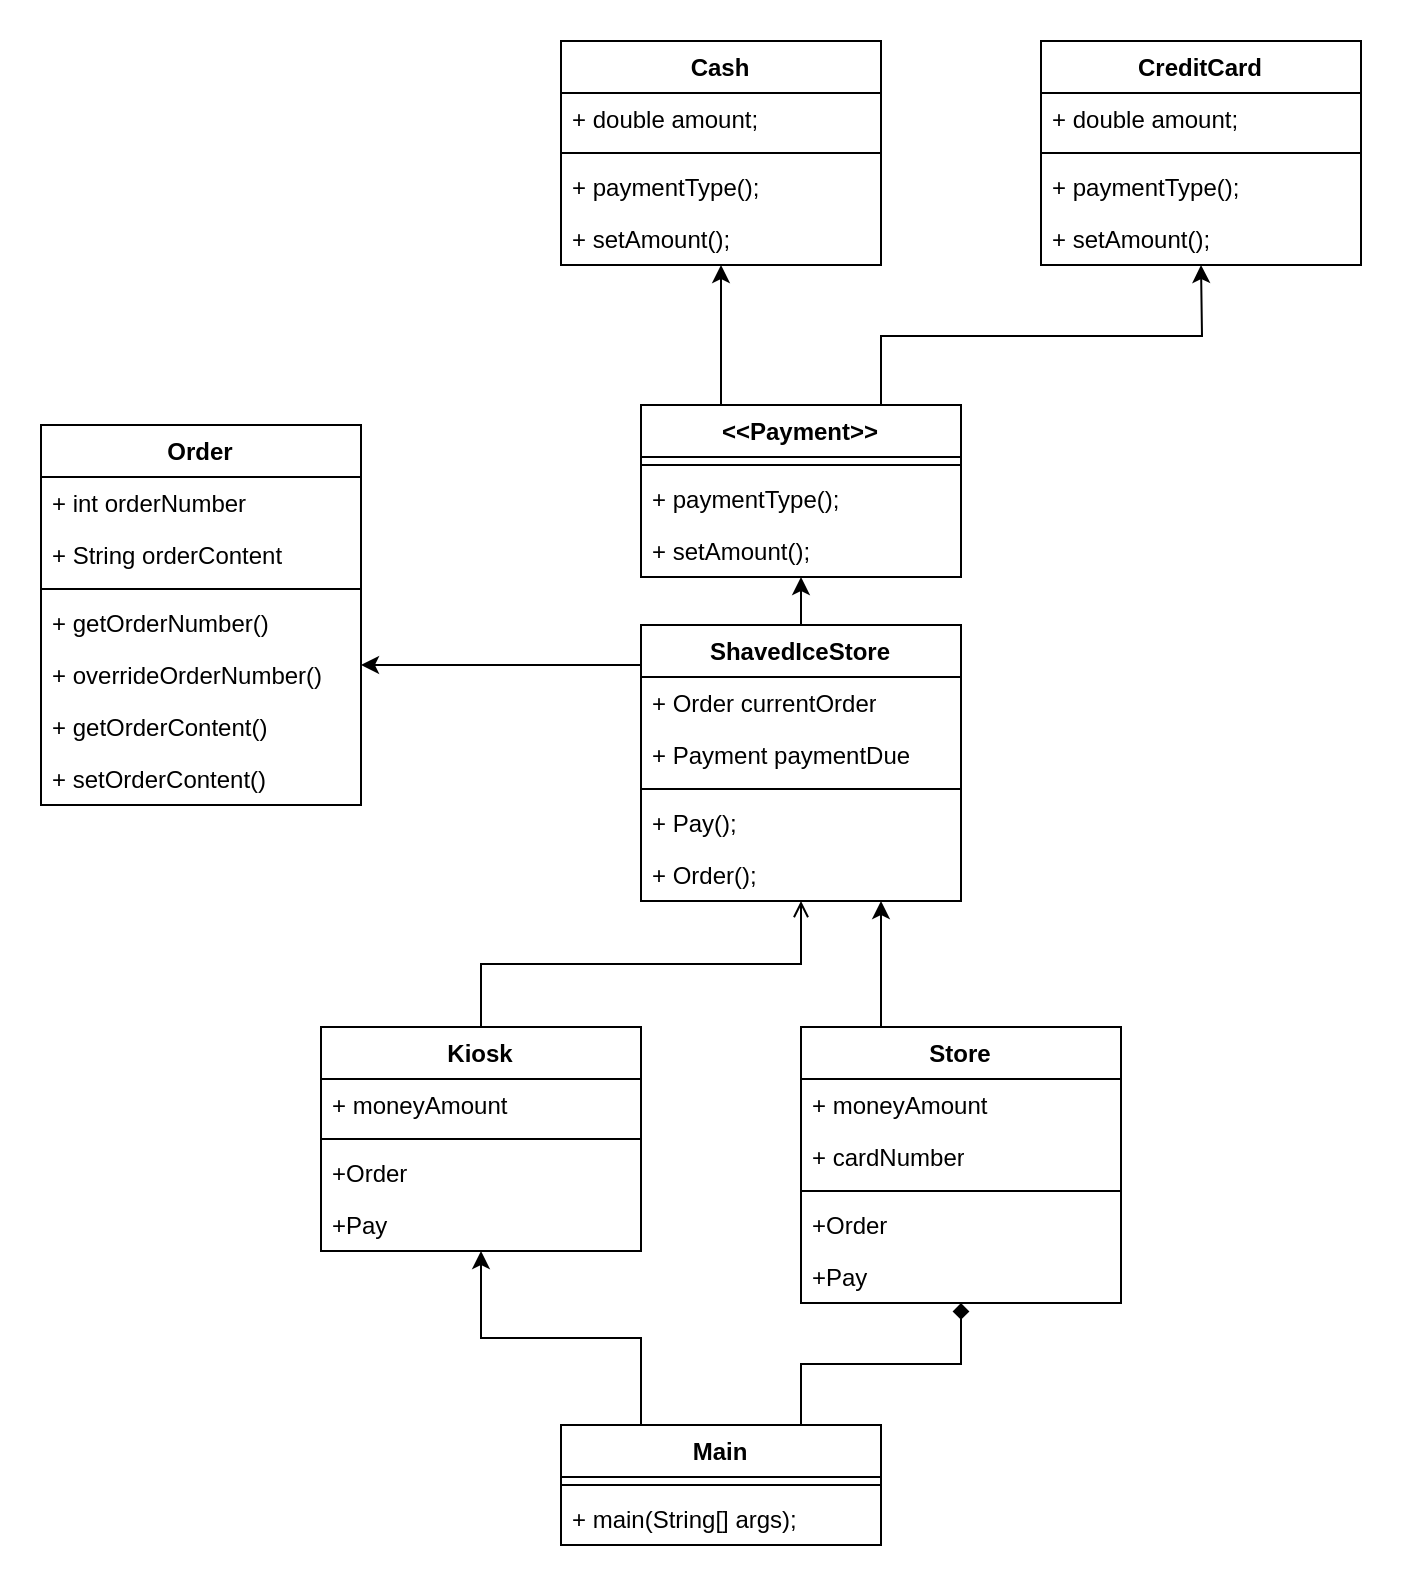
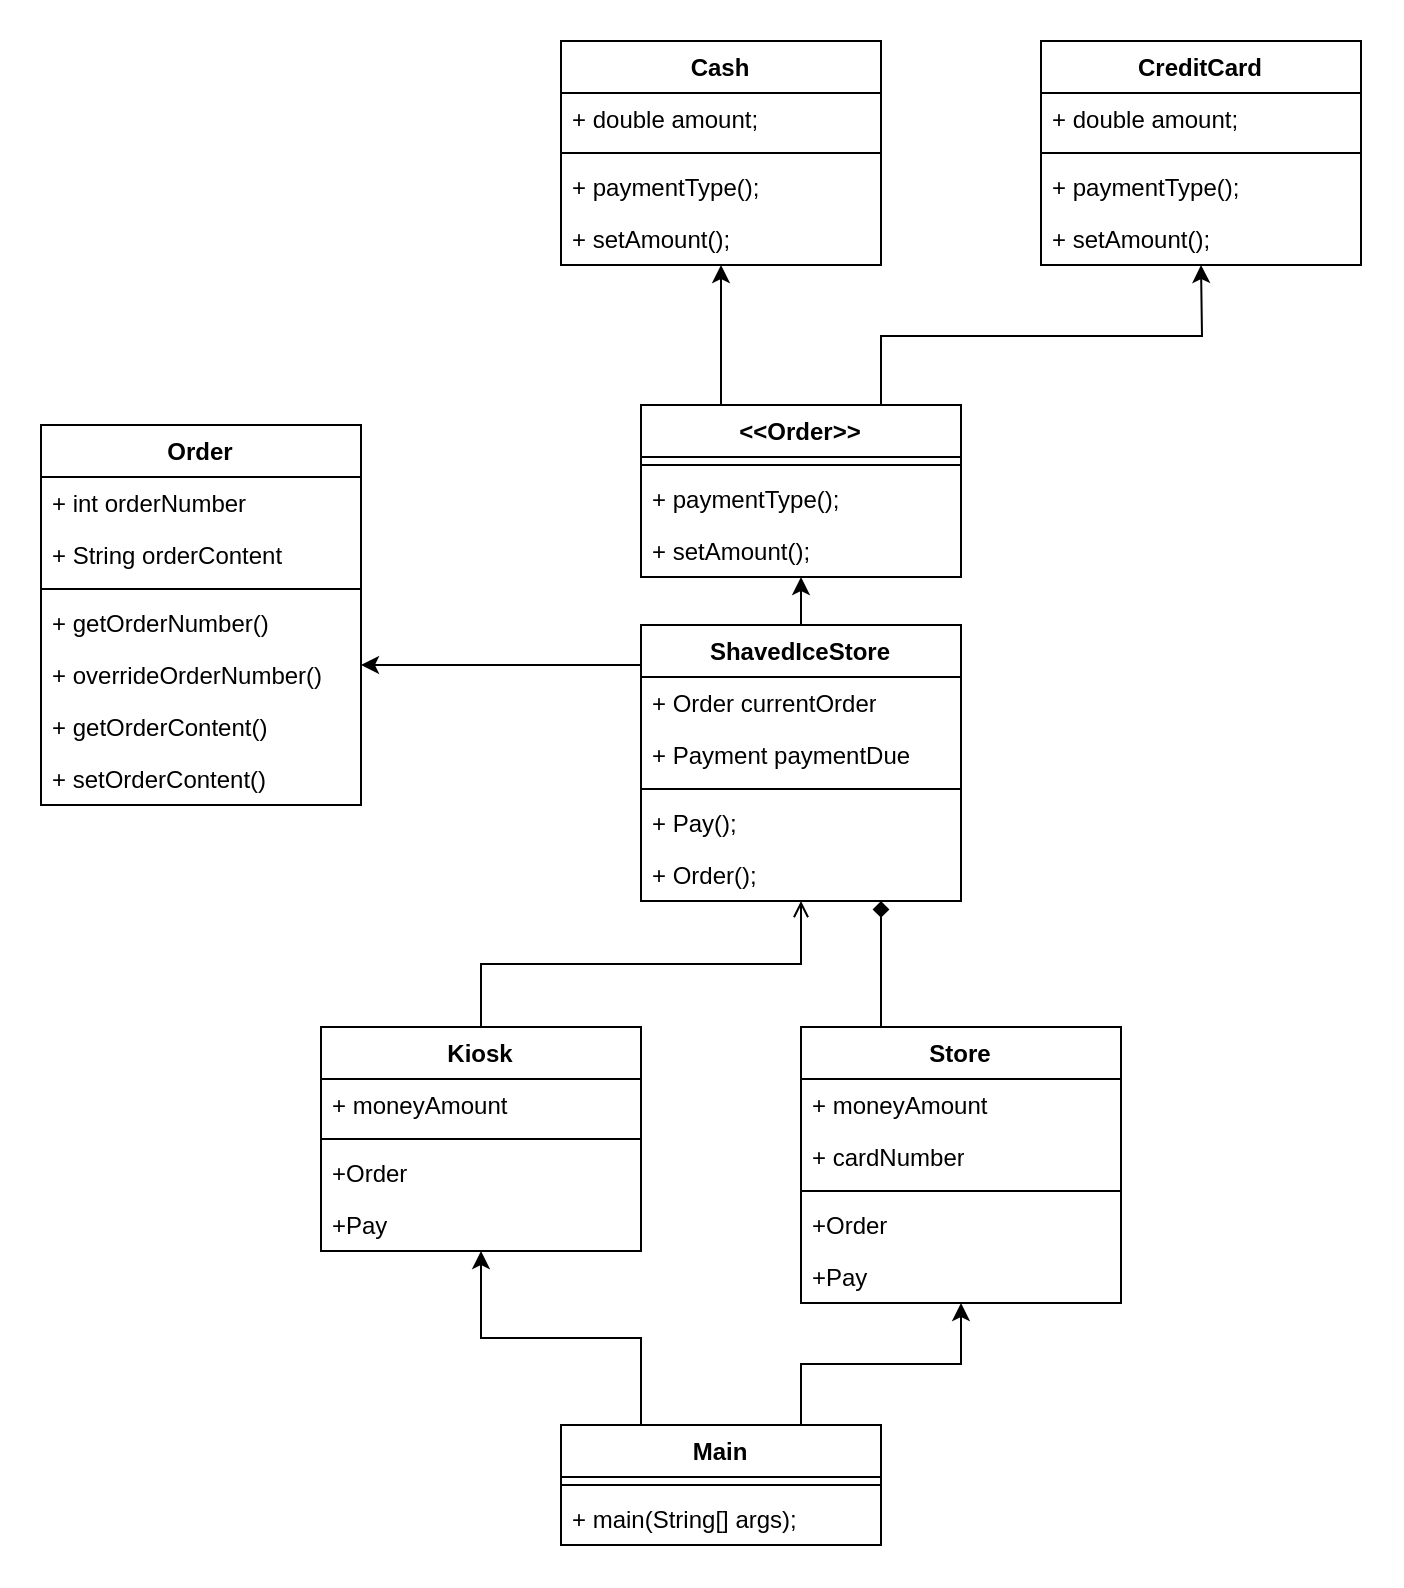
node "<<Payment>>": label "<<Payment>>" -> "<<Order>>"
edge "Store" -> "ShavedIceStore": arrowhead classic -> diamond
edge "Main" -> "Store": arrowhead diamond -> classic
